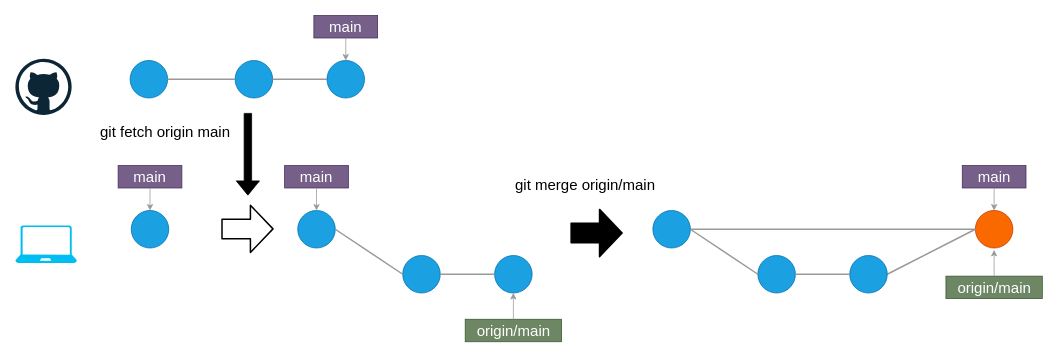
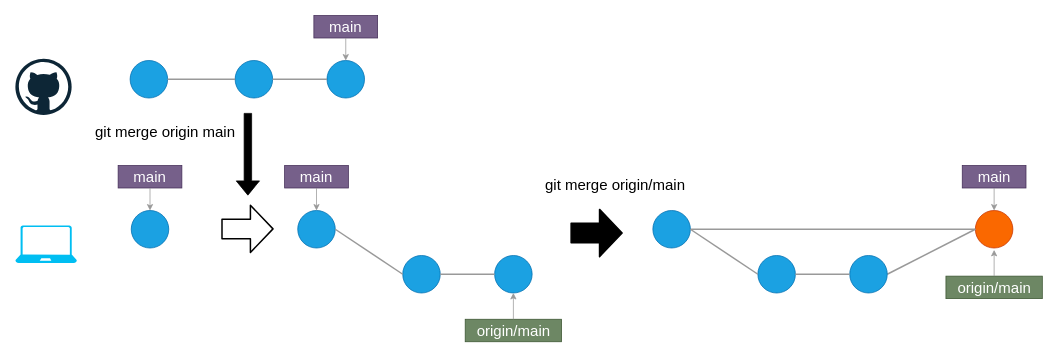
node "git fetch origin main": label "git fetch origin main" -> "git merge origin main"
node "git merge origin/main": moved (585, 184) -> (615, 184)
